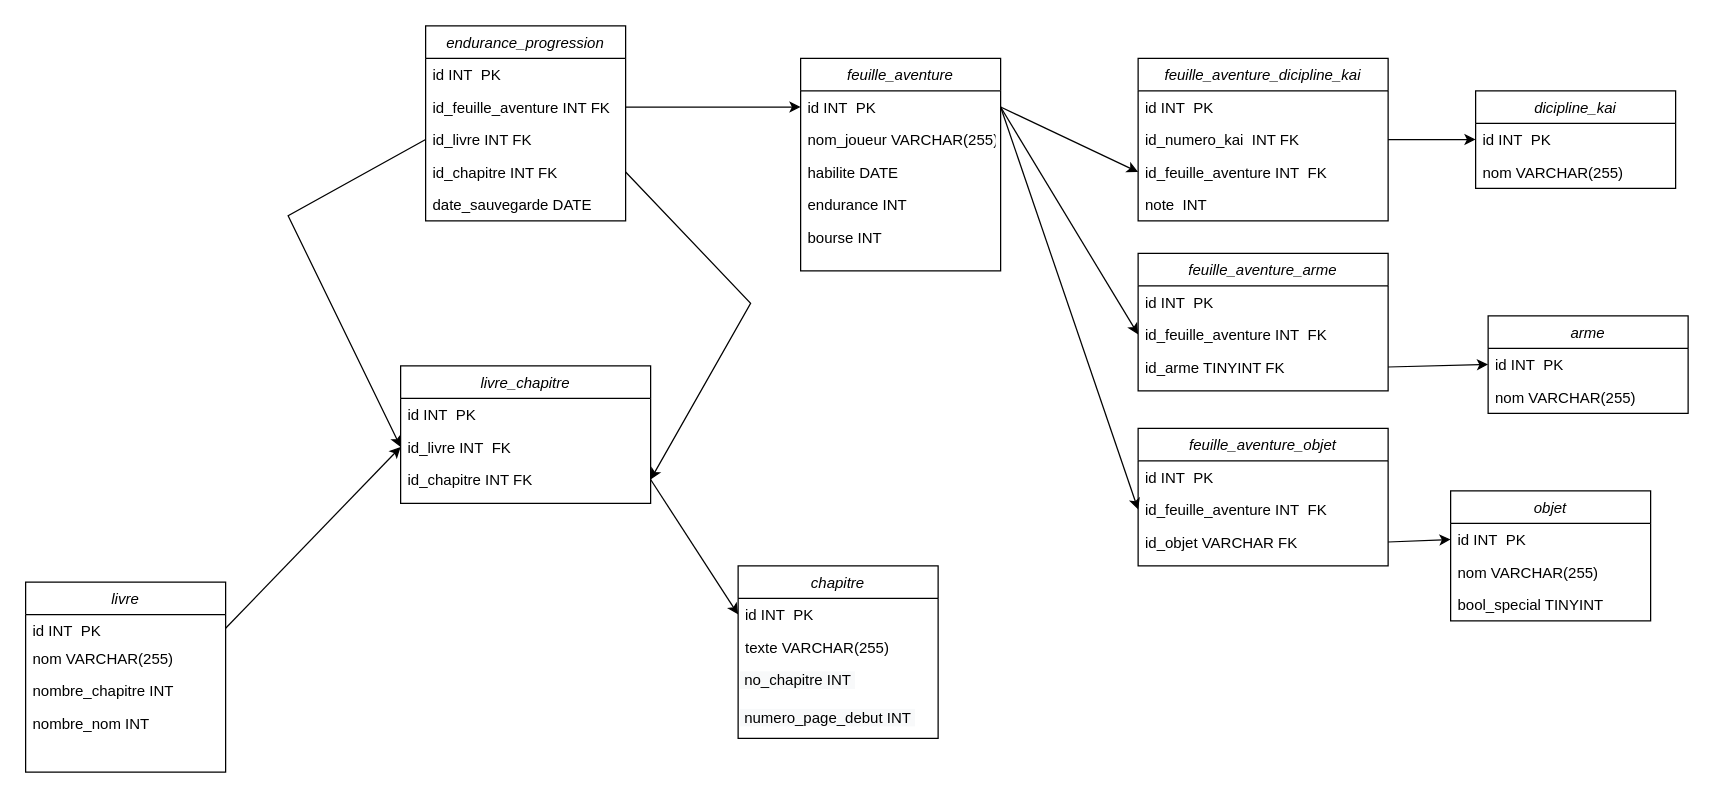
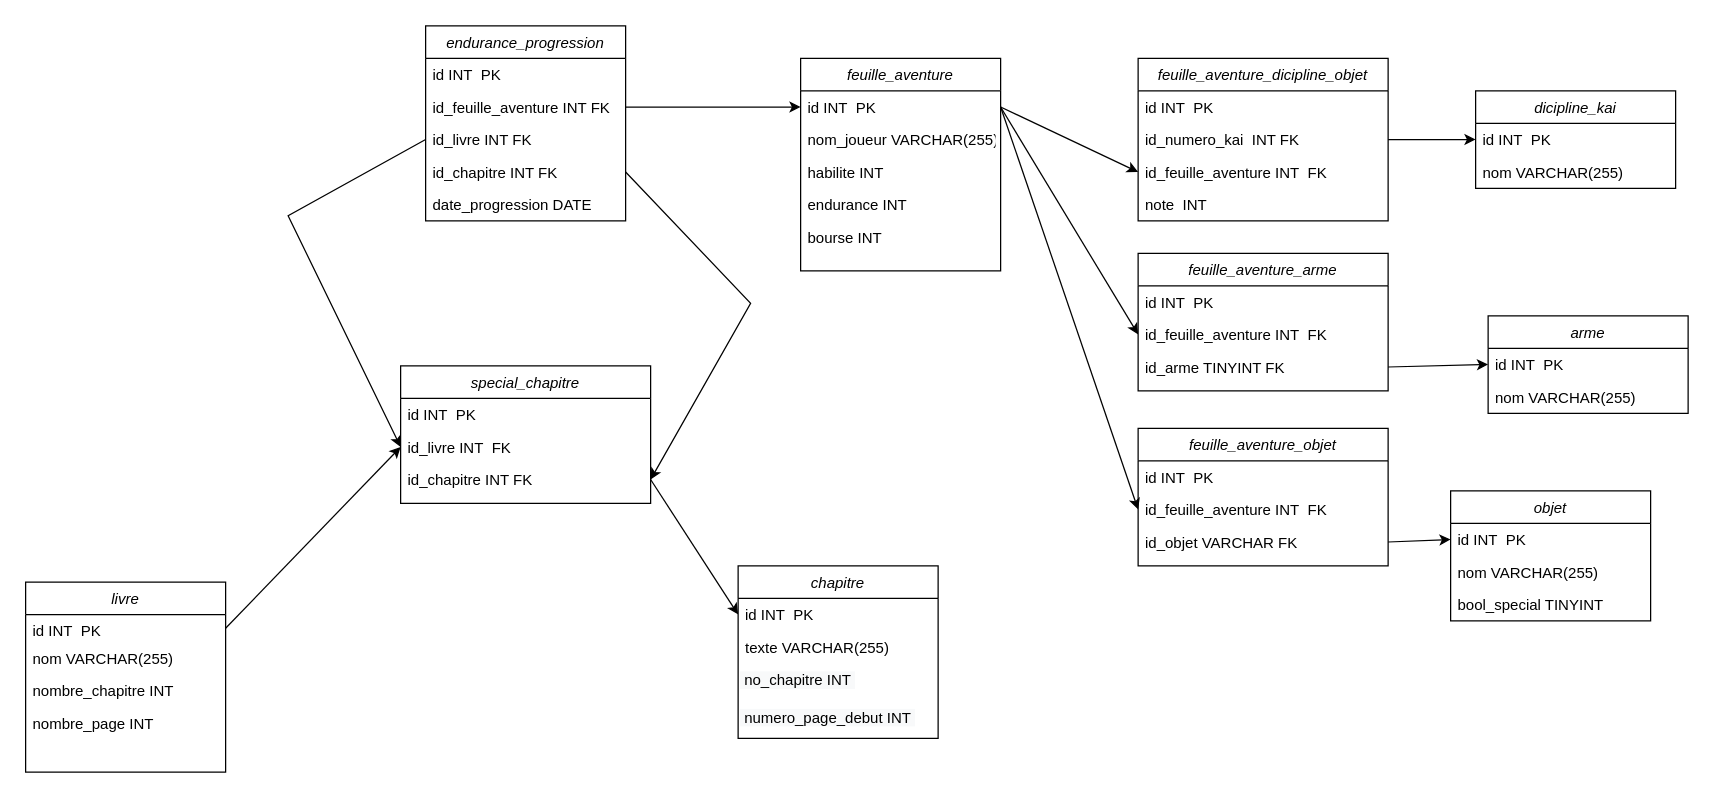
node "feuille_aventure_dicipline_kai": label "feuille_aventure_dicipline_kai" -> "feuille_aventure_dicipline_objet"
node "habilite DATE": label "habilite DATE" -> "habilite INT"
node "date_sauvegarde DATE": label "date_sauvegarde DATE" -> "date_progression DATE"
node "livre_chapitre": label "livre_chapitre" -> "special_chapitre"
node "nombre_nom INT": label "nombre_nom INT" -> "nombre_page INT"
